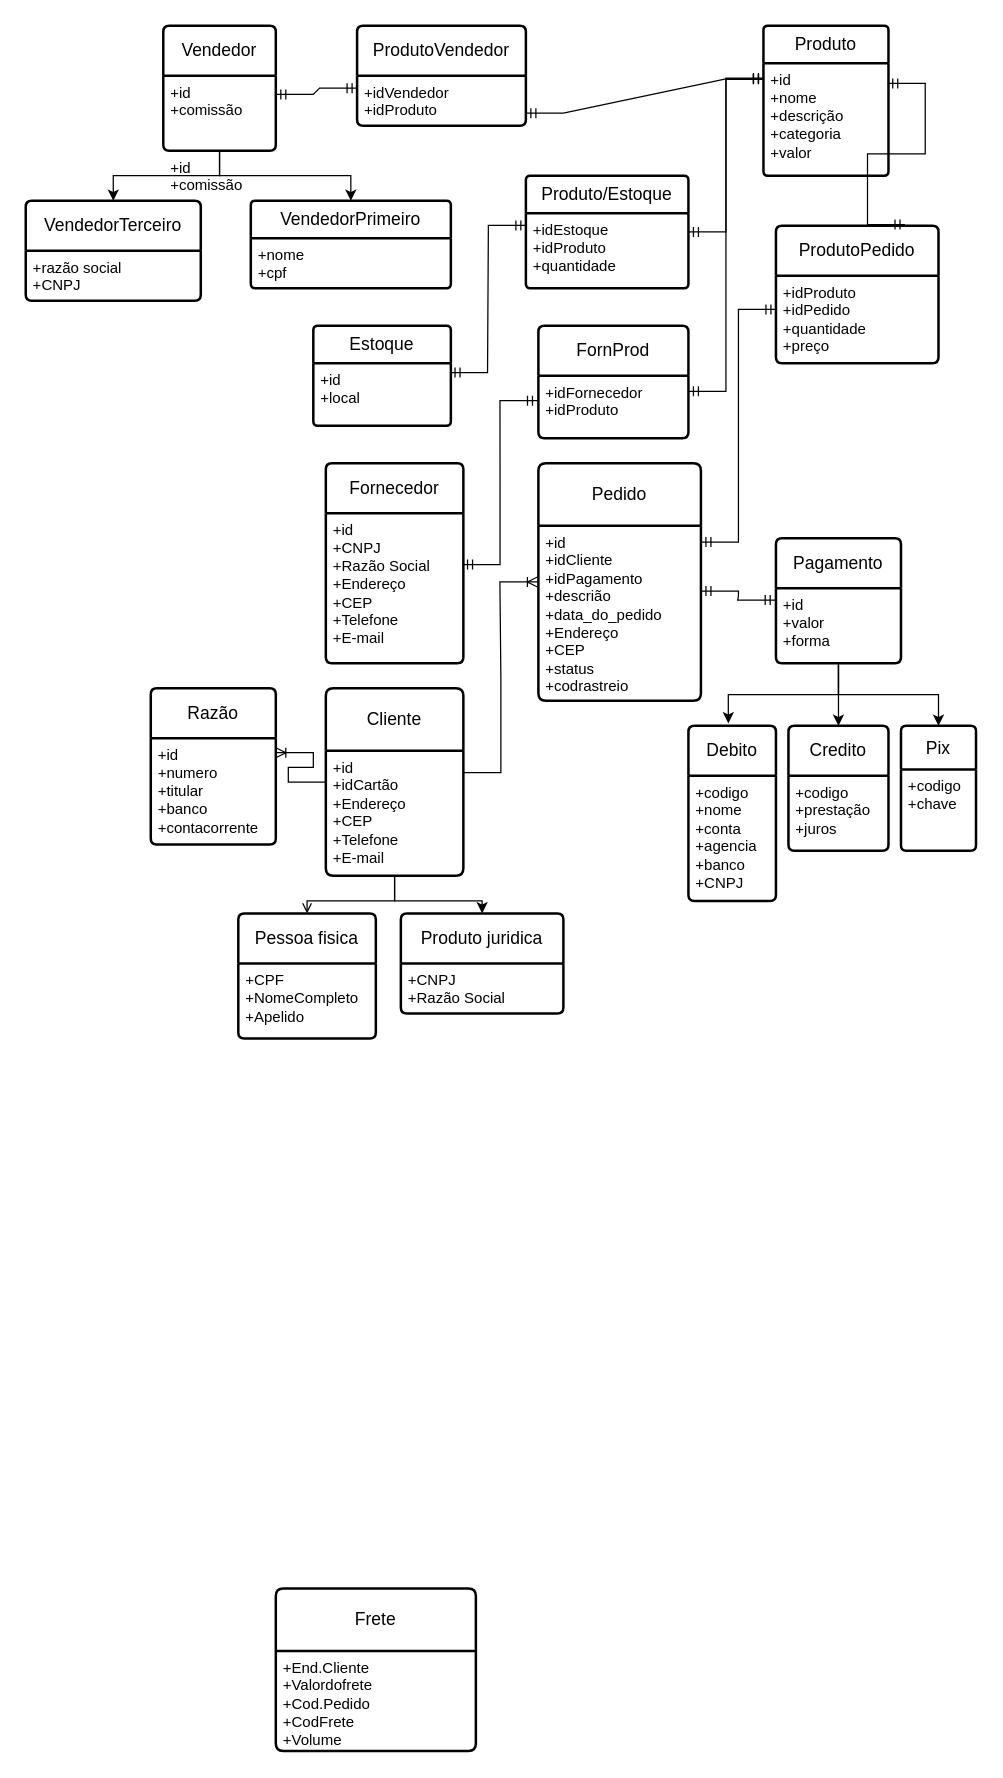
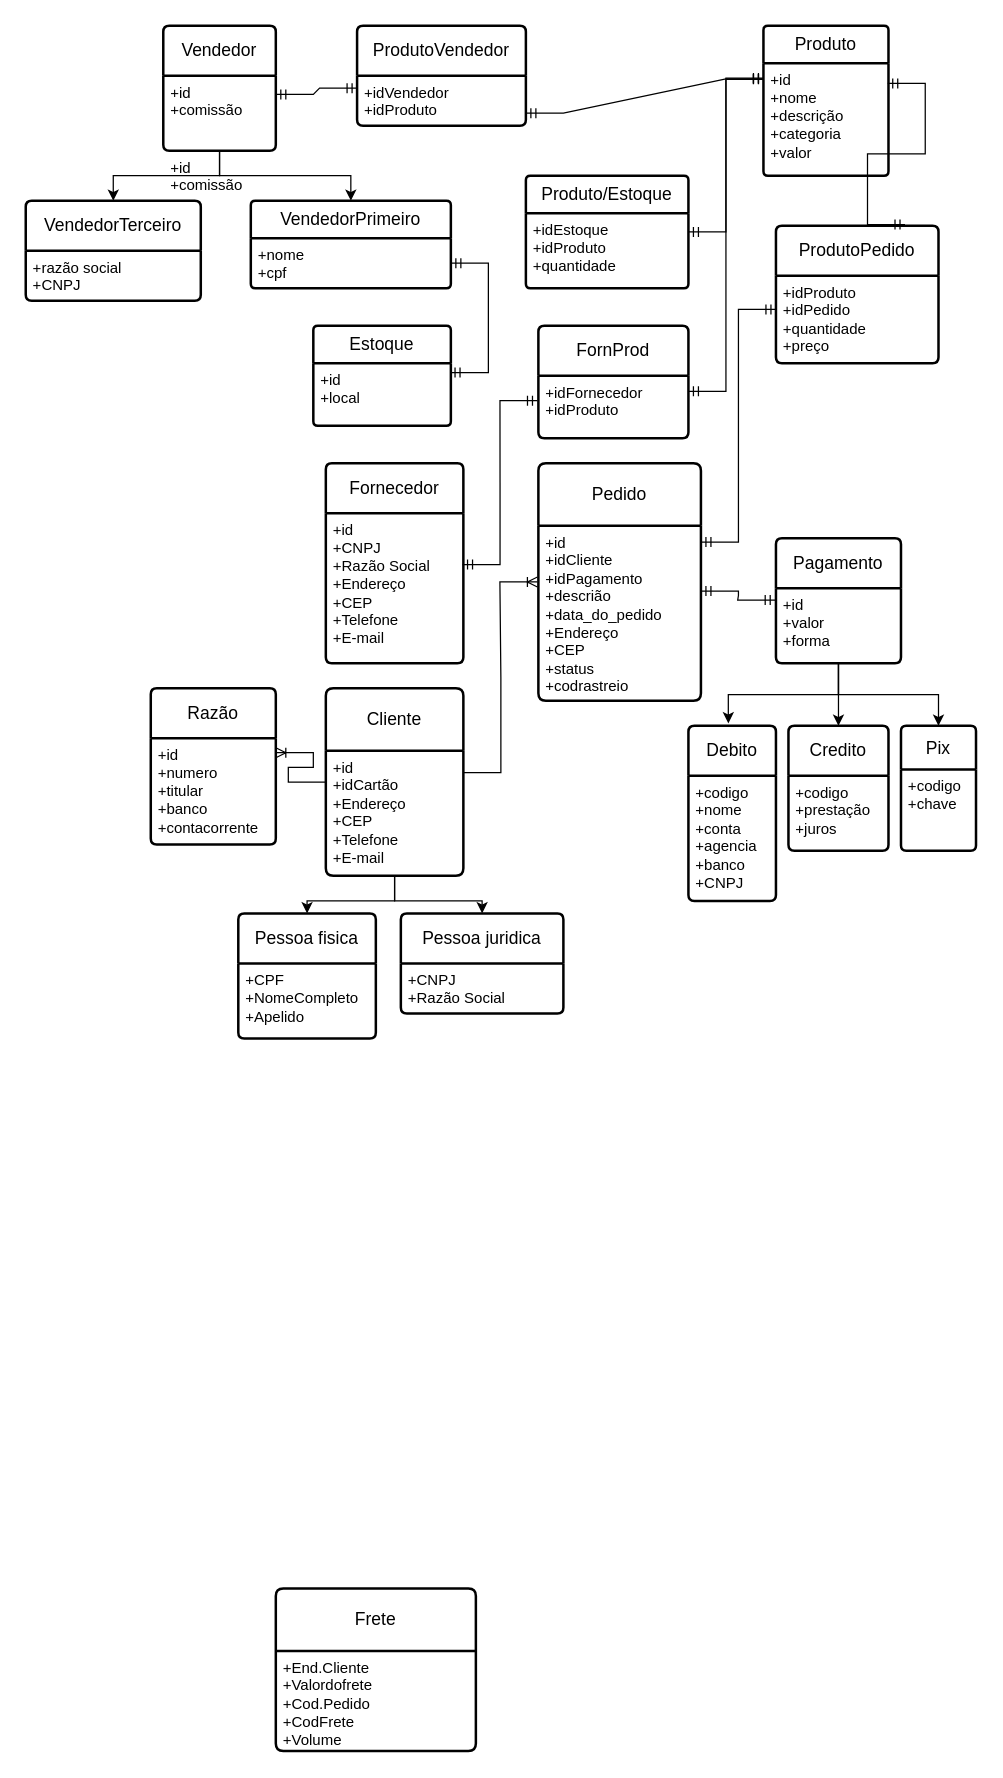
edge "+idEstoque +idProduto +quantidade" -- "+id +local": now "+nome +cpf" -- "+id +local"
edge "Cliente" -> "Pessoa fisica": arrowhead open -> classic
node "Produto juridica": label "Produto juridica" -> "Pessoa juridica"
